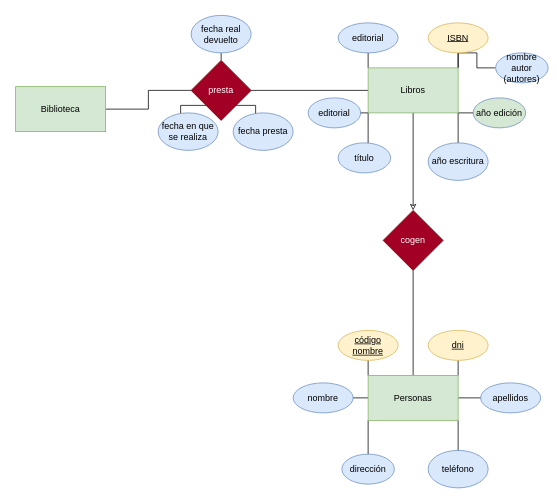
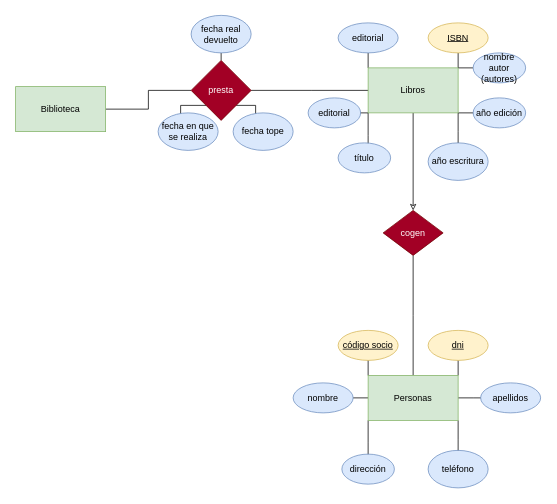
node "nombre autor (autores)": moved (522, 68) -> (499, 68)
node "año edición": fillcolor #d5e8d4 -> #dae8fc
node "fecha presta": label "fecha presta" -> "fecha tope"
node "cogen": size 60x60 -> 60x45
node "código nombre": label "código nombre" -> "código socio"
